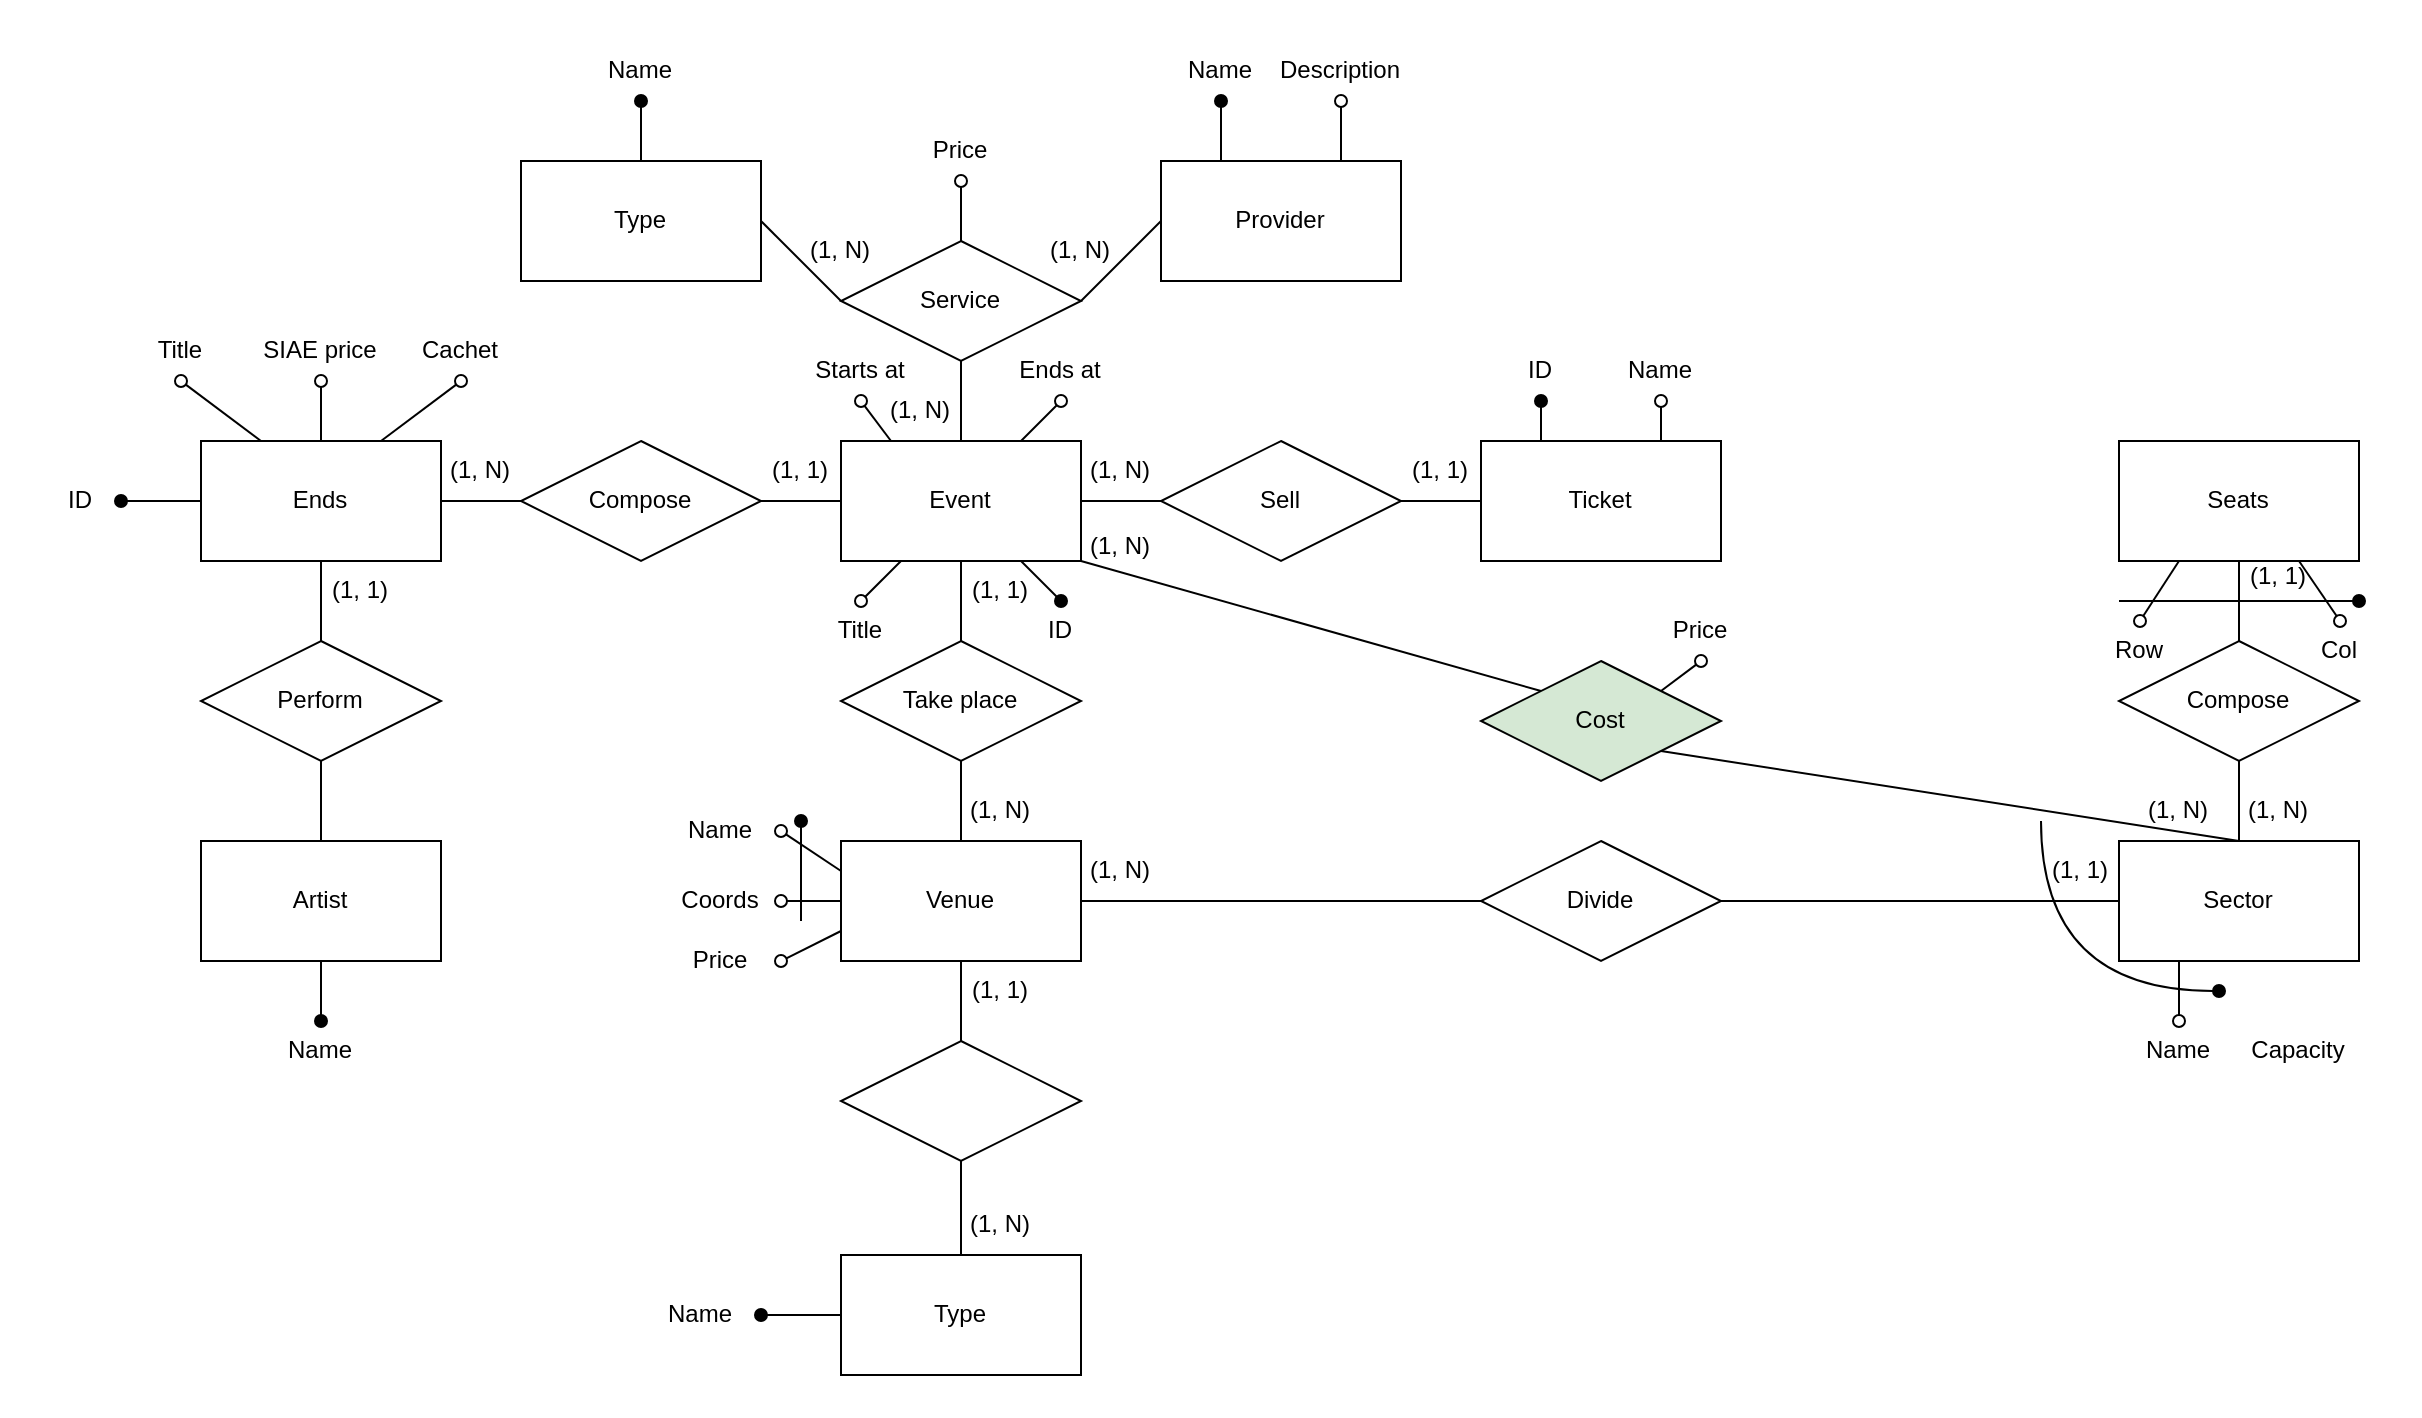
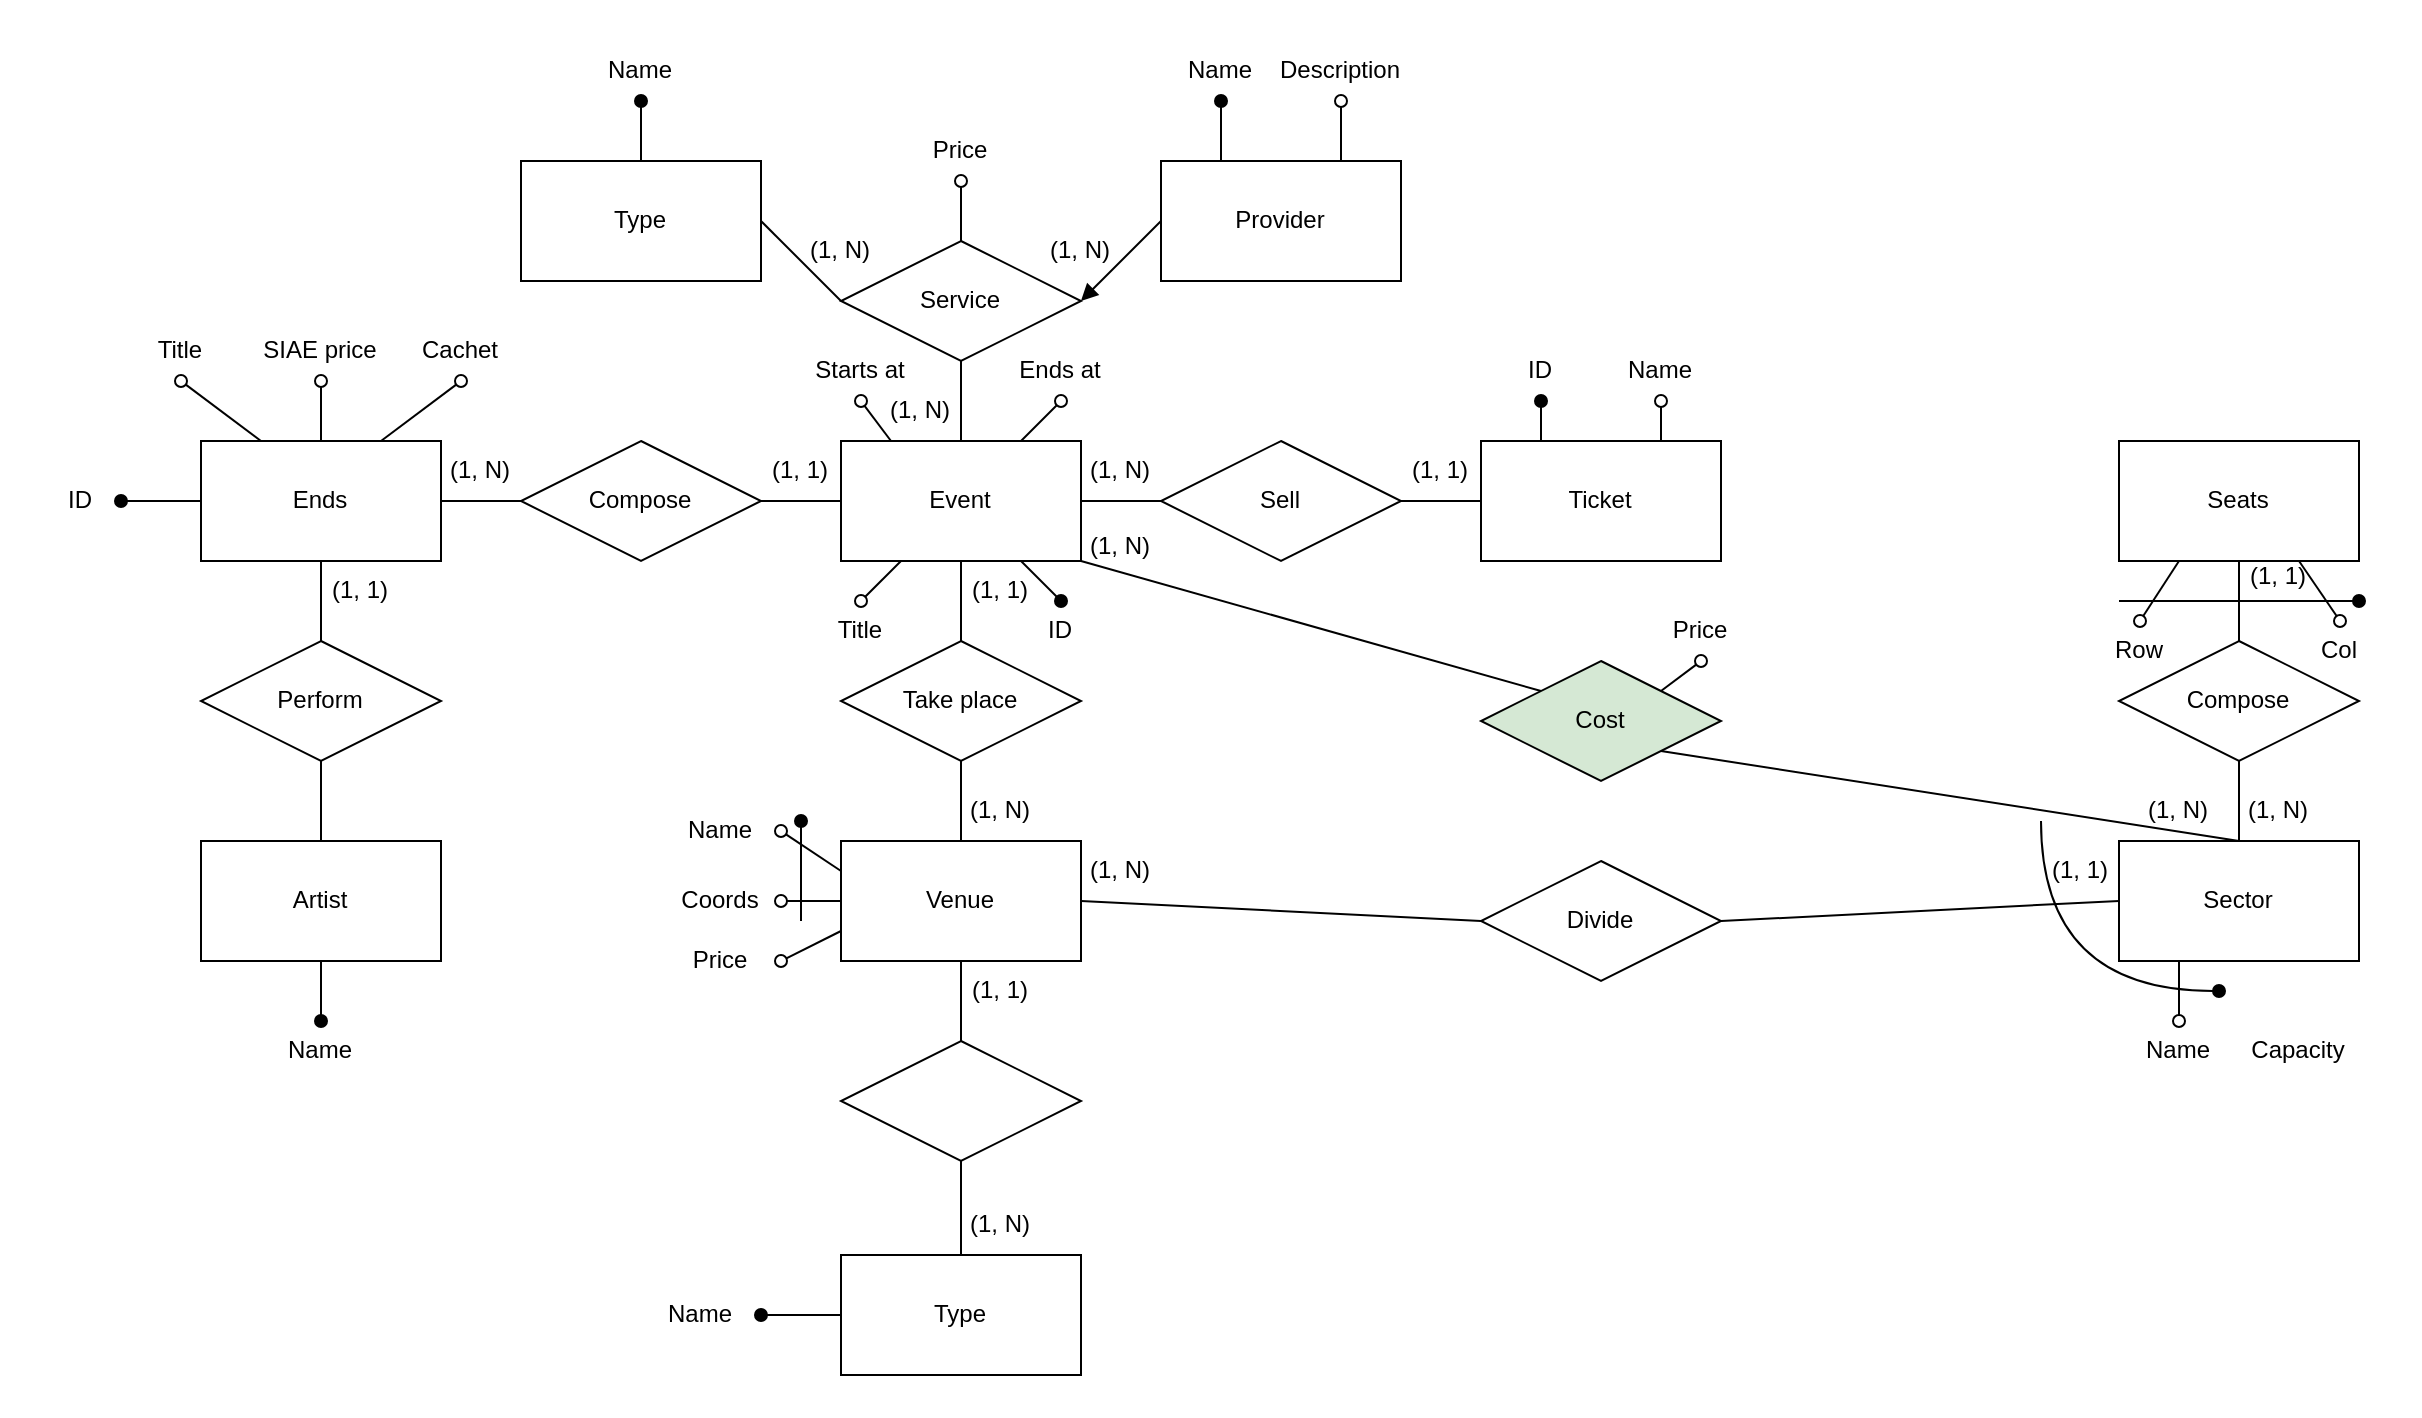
edge "Provider" -- "Service": arrowhead none -> block
node "Divide": moved (1601, 901) -> (1601, 921)
